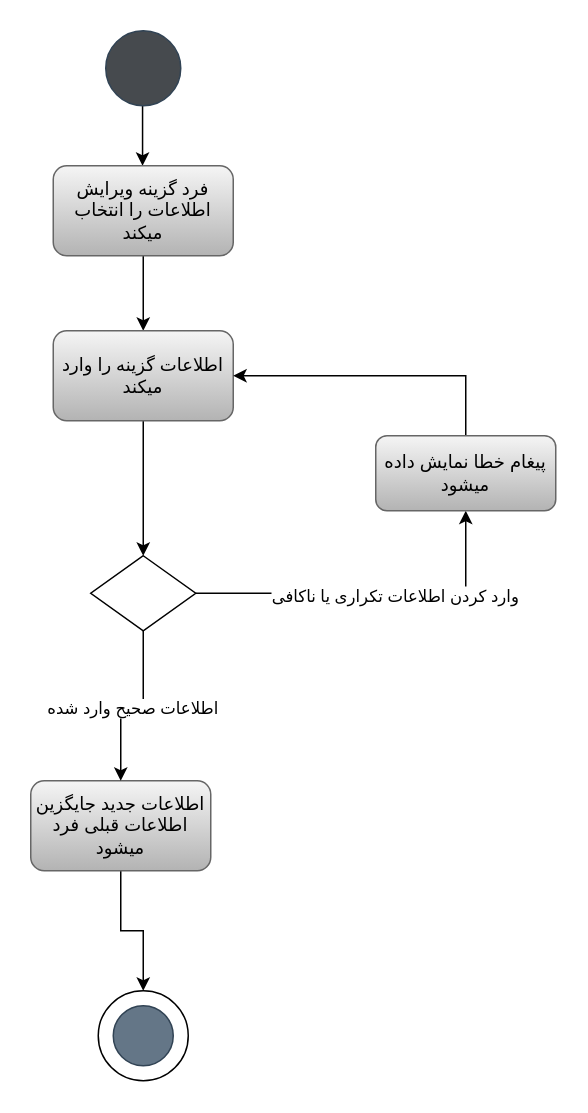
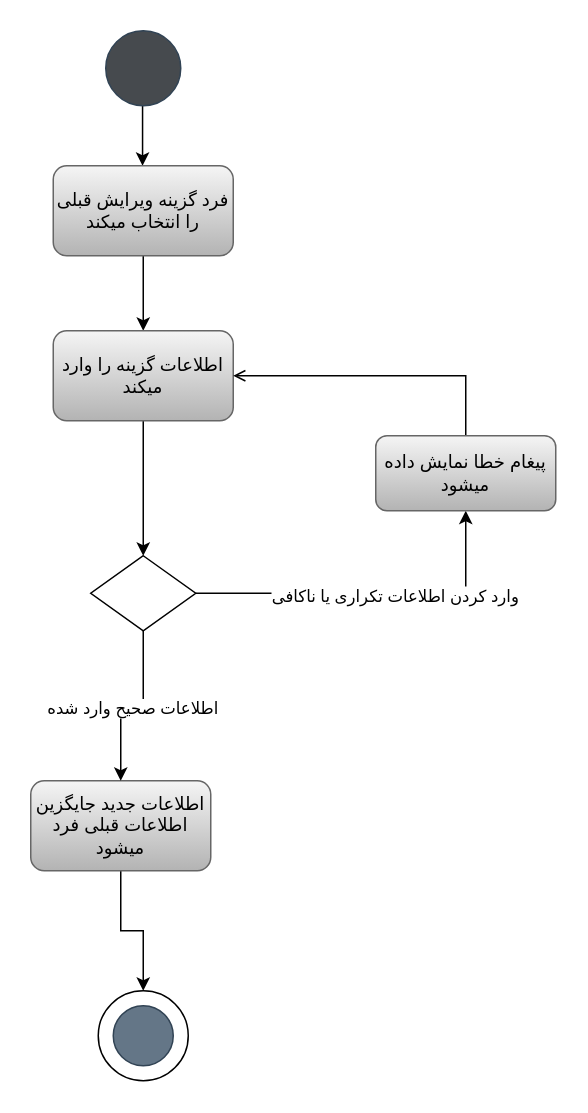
node "فرد گزینه ویرایش اطلاعات را انتخاب میکند": label "فرد گزینه ویرایش اطلاعات را انتخاب میکند" -> "فرد گزینه ویرایش قبلی را انتخاب میکند"
edge "پیغام خطا نمایش داده میشود" -> "اطلاعات گزینه را وارد میکند": arrowhead classic -> open
